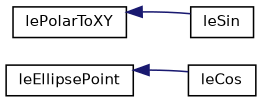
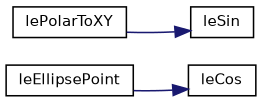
edge "leSin" -> "lePolarToXY": reversed
edge "leCos" -> "leEllipsePoint": reversed
